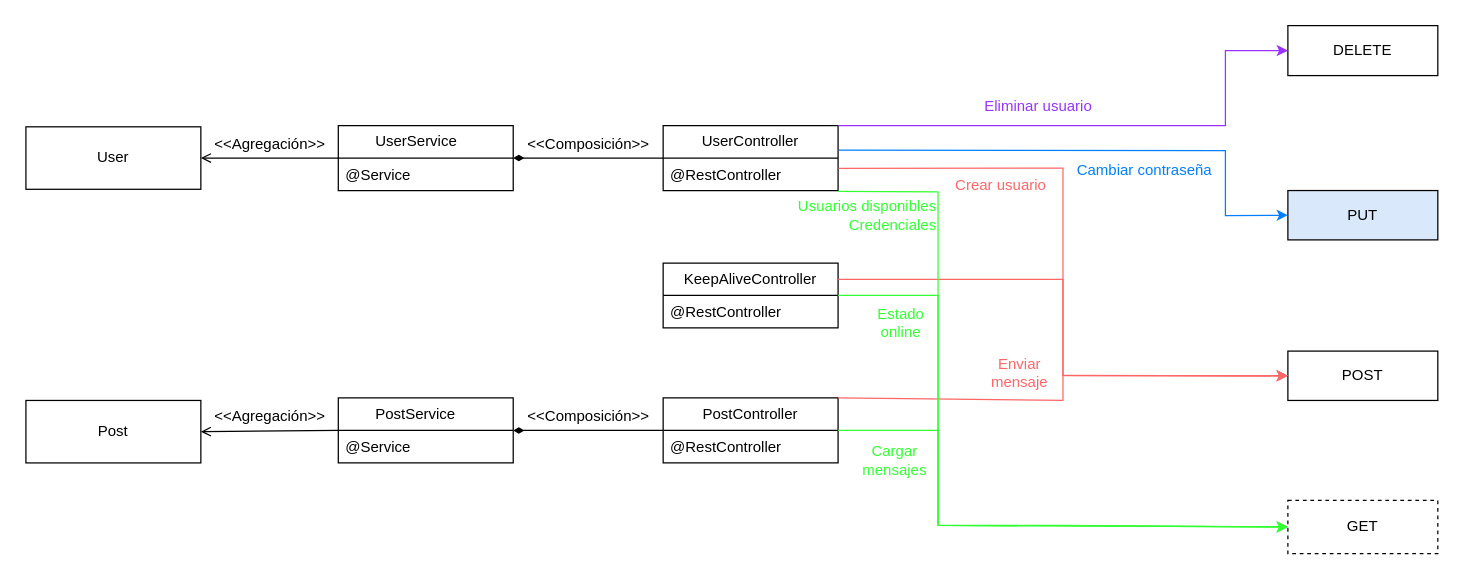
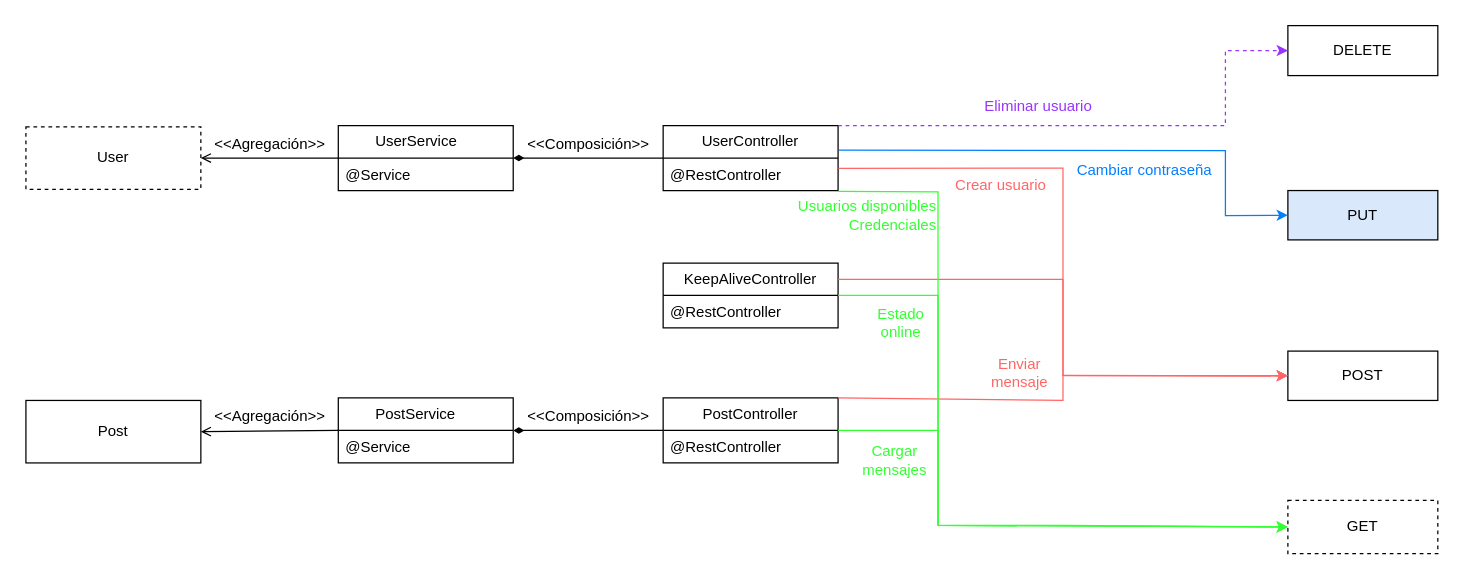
edge "UserController" -> "DELETE": style solid -> dashed
node "User": style solid -> dashed
